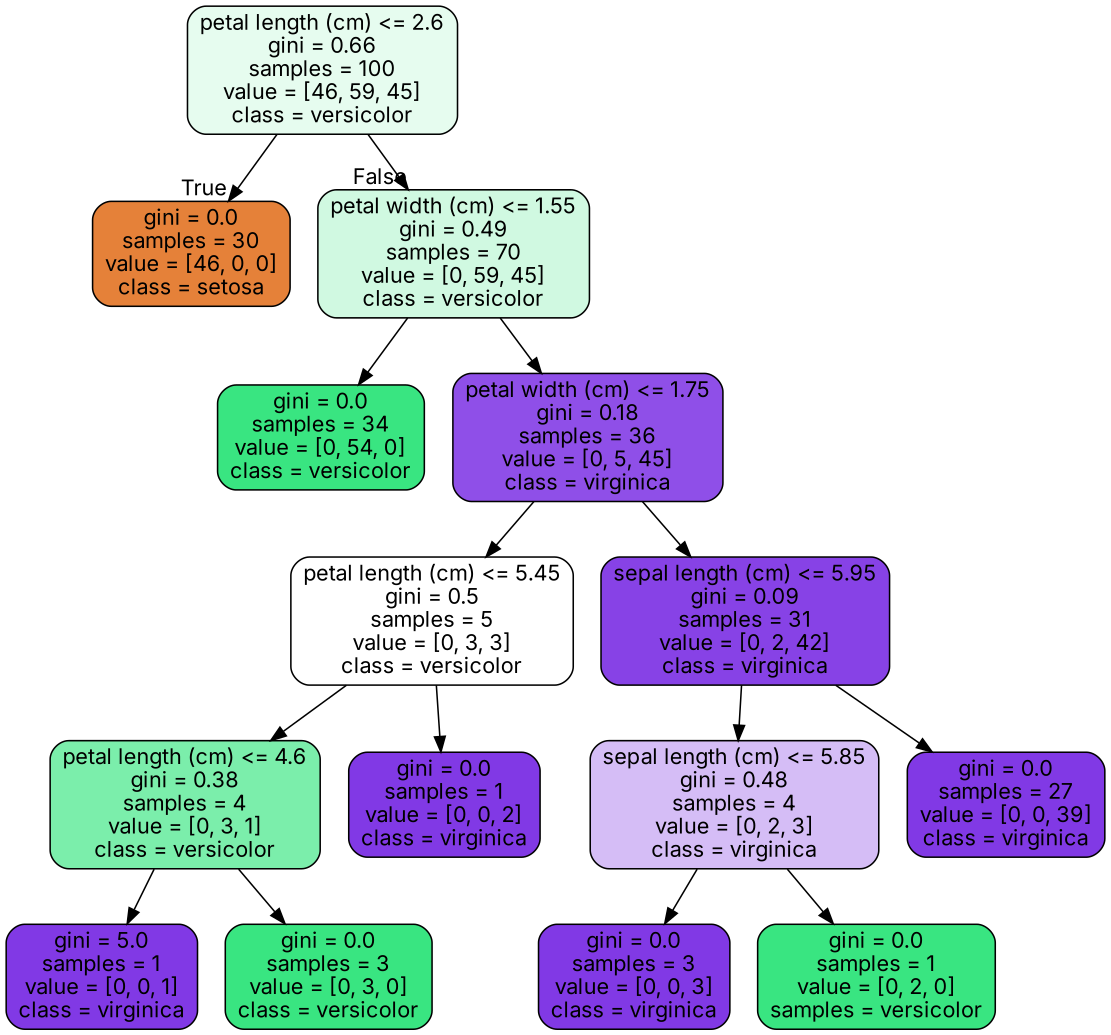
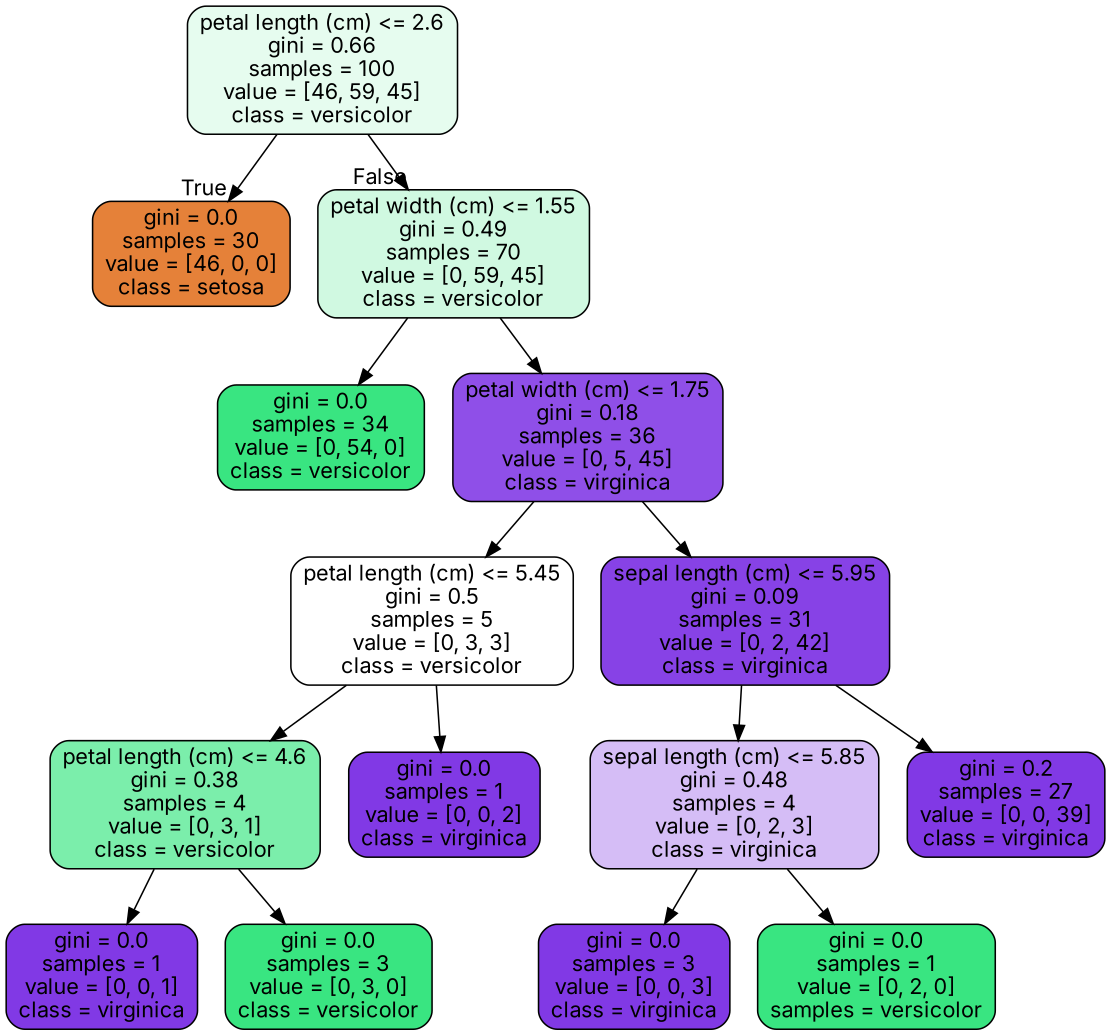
node "gini = 0.0 samples = 27 value = [0, 0, 39] class = virginica": label "gini = 0.0 samples = 27 value = [0, 0, 39] class = virginica" -> "gini = 0.2 samples = 27 value = [0, 0, 39] class = virginica"
node "gini = 5.0 samples = 1 value = [0, 0, 1] class = virginica": label "gini = 5.0 samples = 1 value = [0, 0, 1] class = virginica" -> "gini = 0.0 samples = 1 value = [0, 0, 1] class = virginica"
